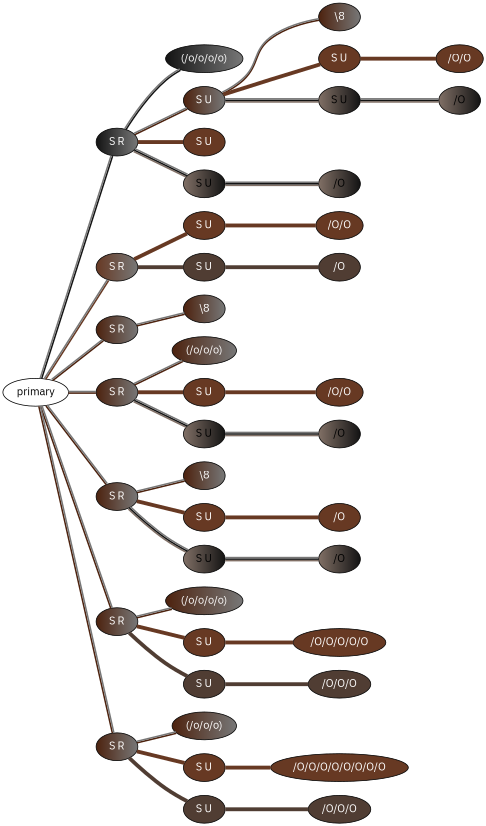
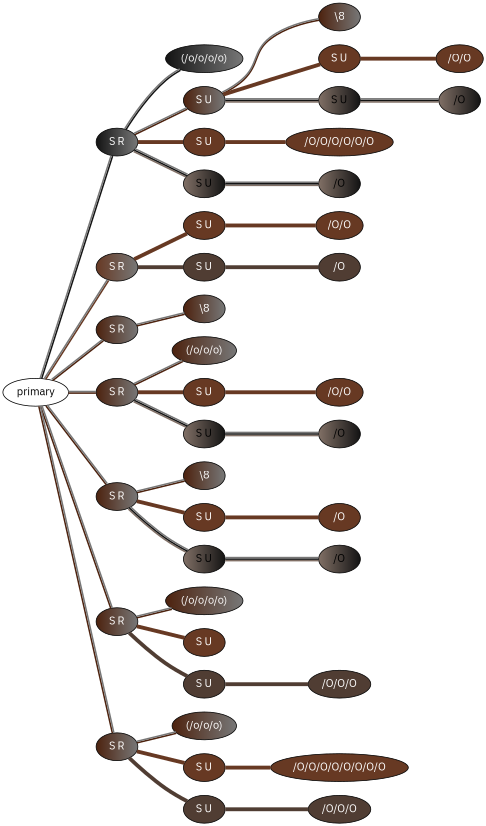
node "/O/O/O/O/O/O": added
node "/O/O/O/O/O": removed
